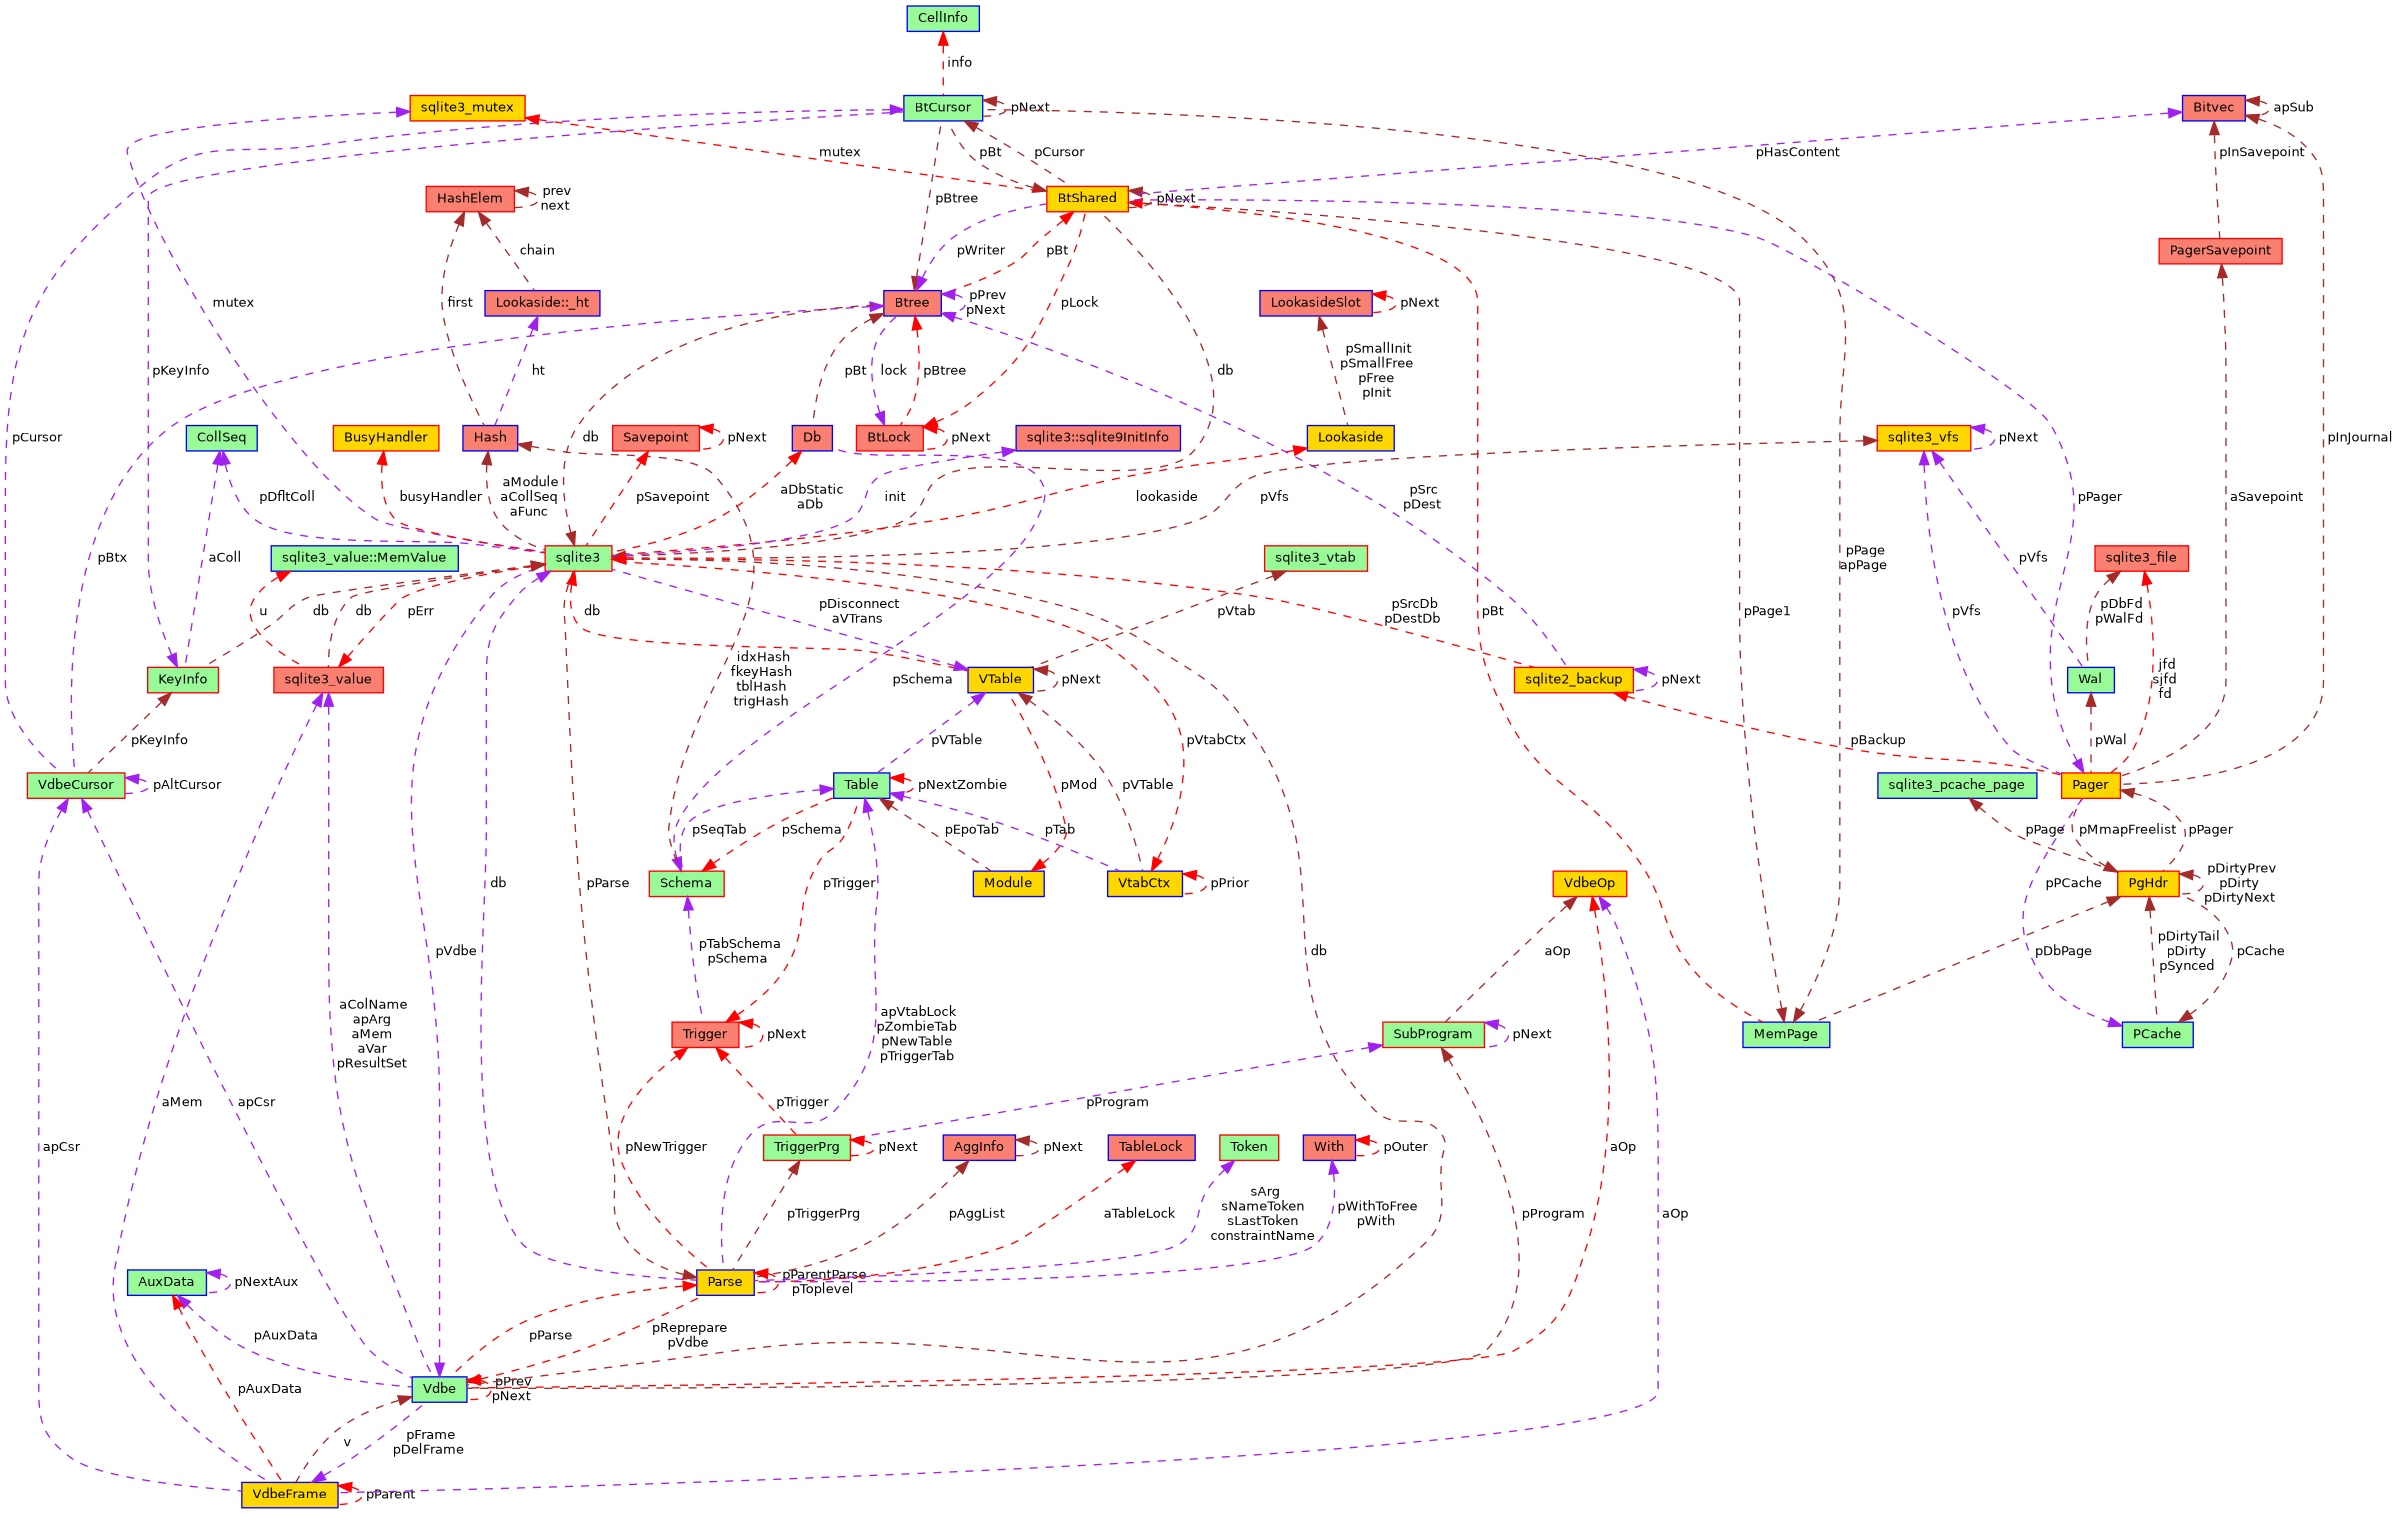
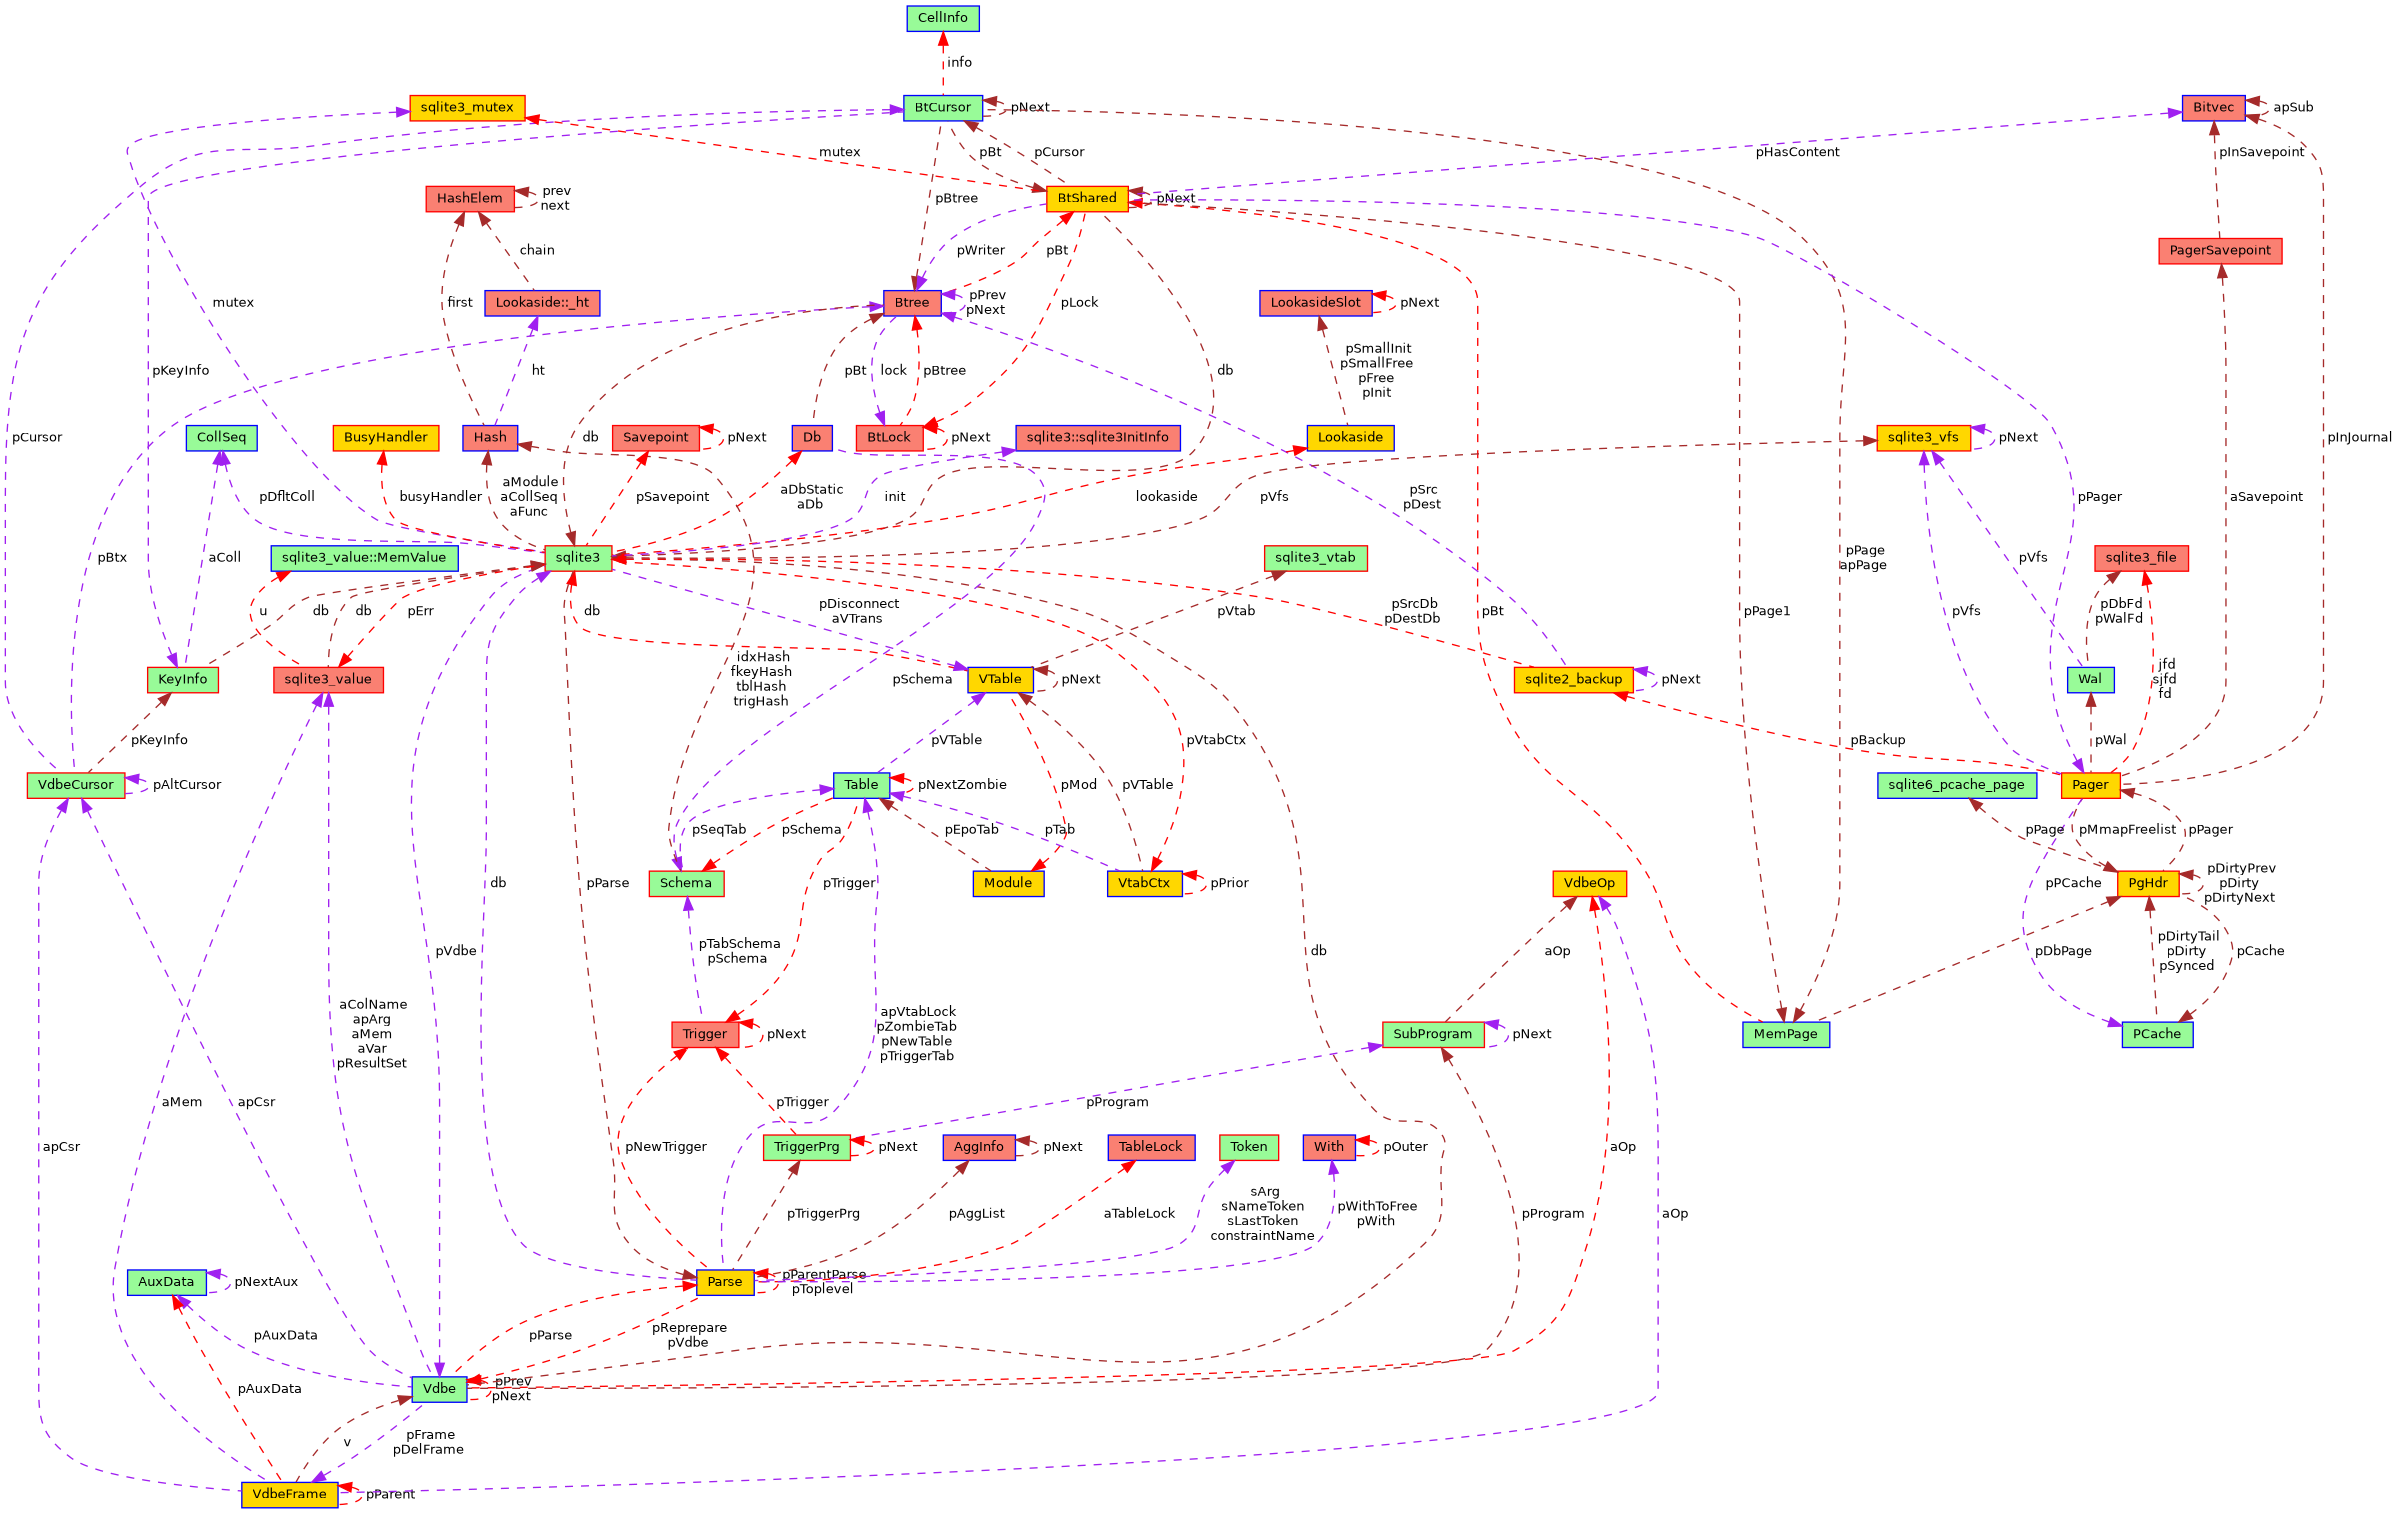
node "sqlite3::sqlite9InitInfo": label "sqlite3::sqlite9InitInfo" -> "sqlite3::sqlite3InitInfo"
node "sqlite3_pcache_page": label "sqlite3_pcache_page" -> "sqlite6_pcache_page"
